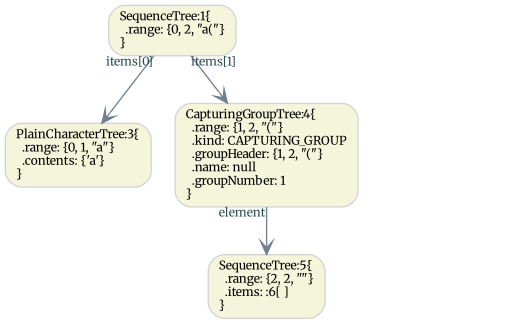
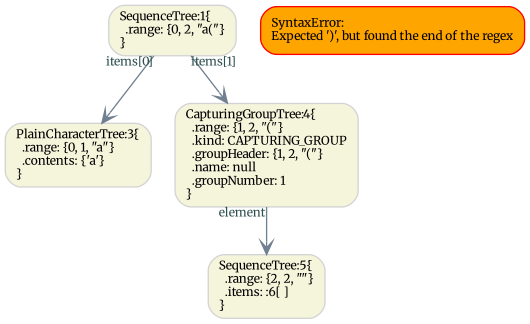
node "SyntaxError: Expected ')', but found the end of the regex": added
